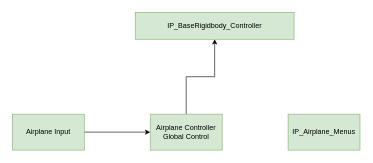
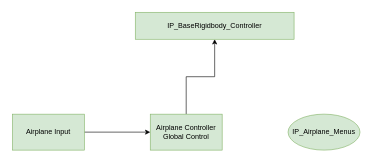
node "IP_Airplane_Menus": shape rectangle -> ellipse
